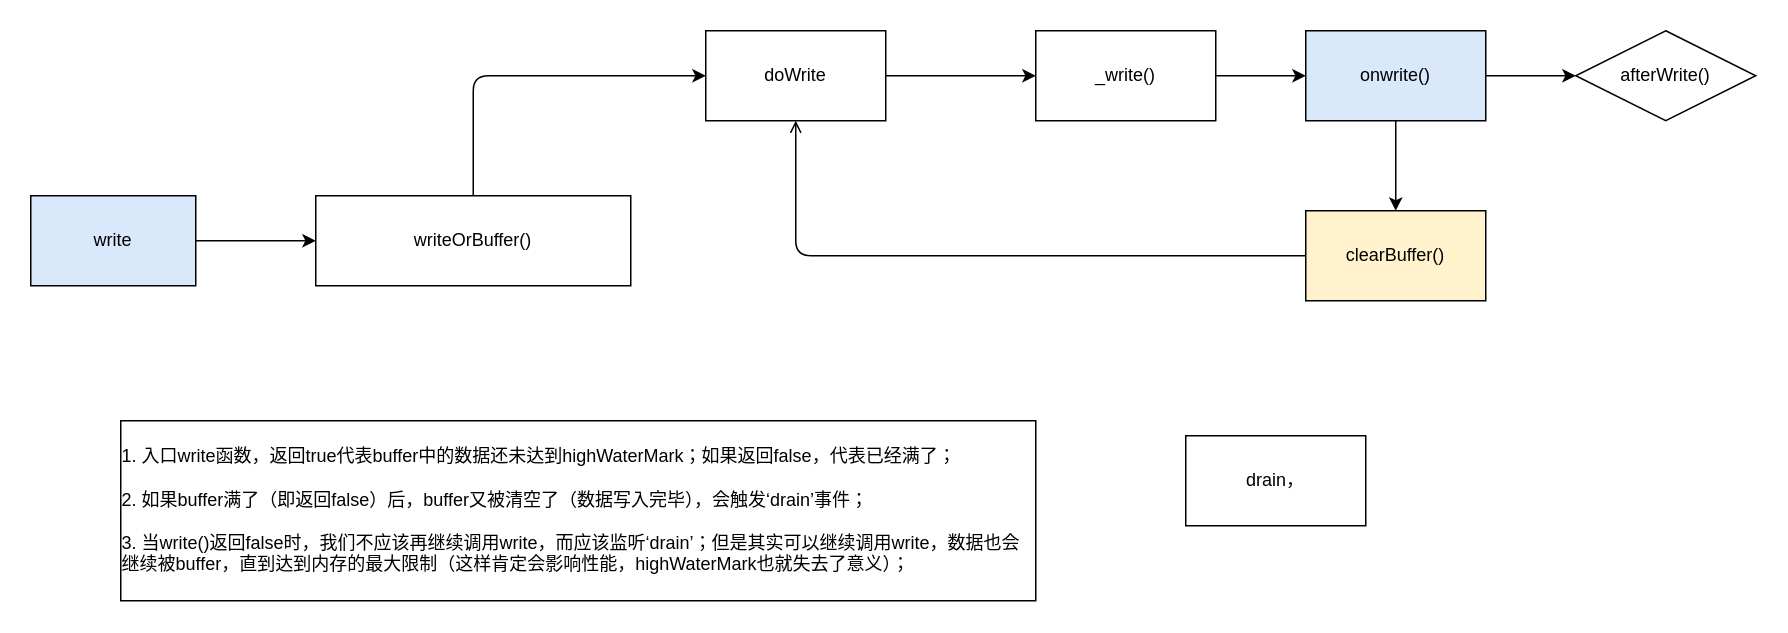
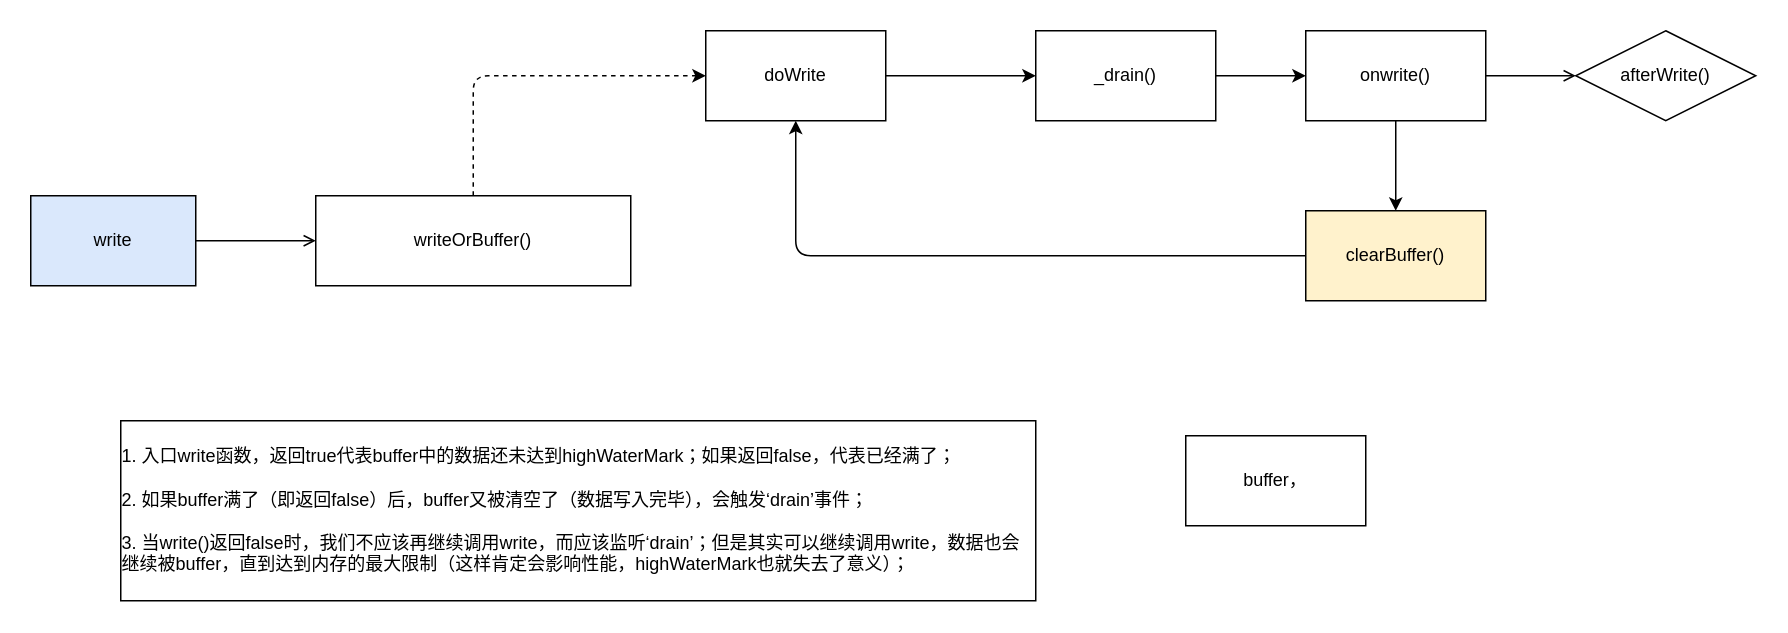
edge "writeOrBuffer()" -> "doWrite": style solid -> dashed
node "_write()": label "_write()" -> "_drain()"
node "onwrite()": fillcolor #dae8fc -> #ffffff
edge "onwrite()" -> "afterWrite()": arrowhead classic -> open
edge "clearBuffer()" -> "doWrite": arrowhead open -> classic
edge "write" -> "writeOrBuffer()": arrowhead classic -> open
node "drain，": label "drain，" -> "buffer，"
